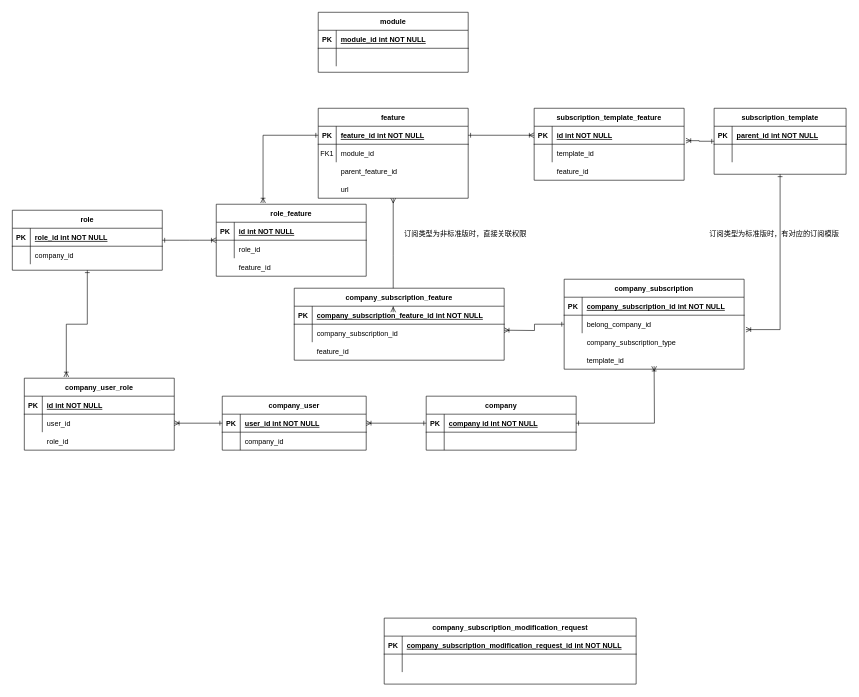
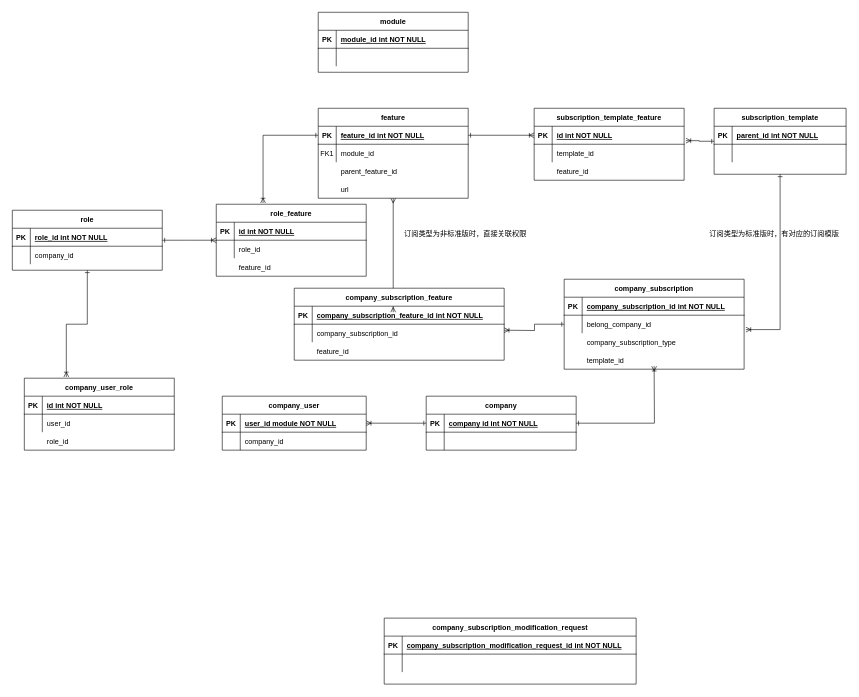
edge "user_id" -- "company_user": removed
node "user_id int NOT NULL": label "user_id int NOT NULL" -> "user_id module NOT NULL"
